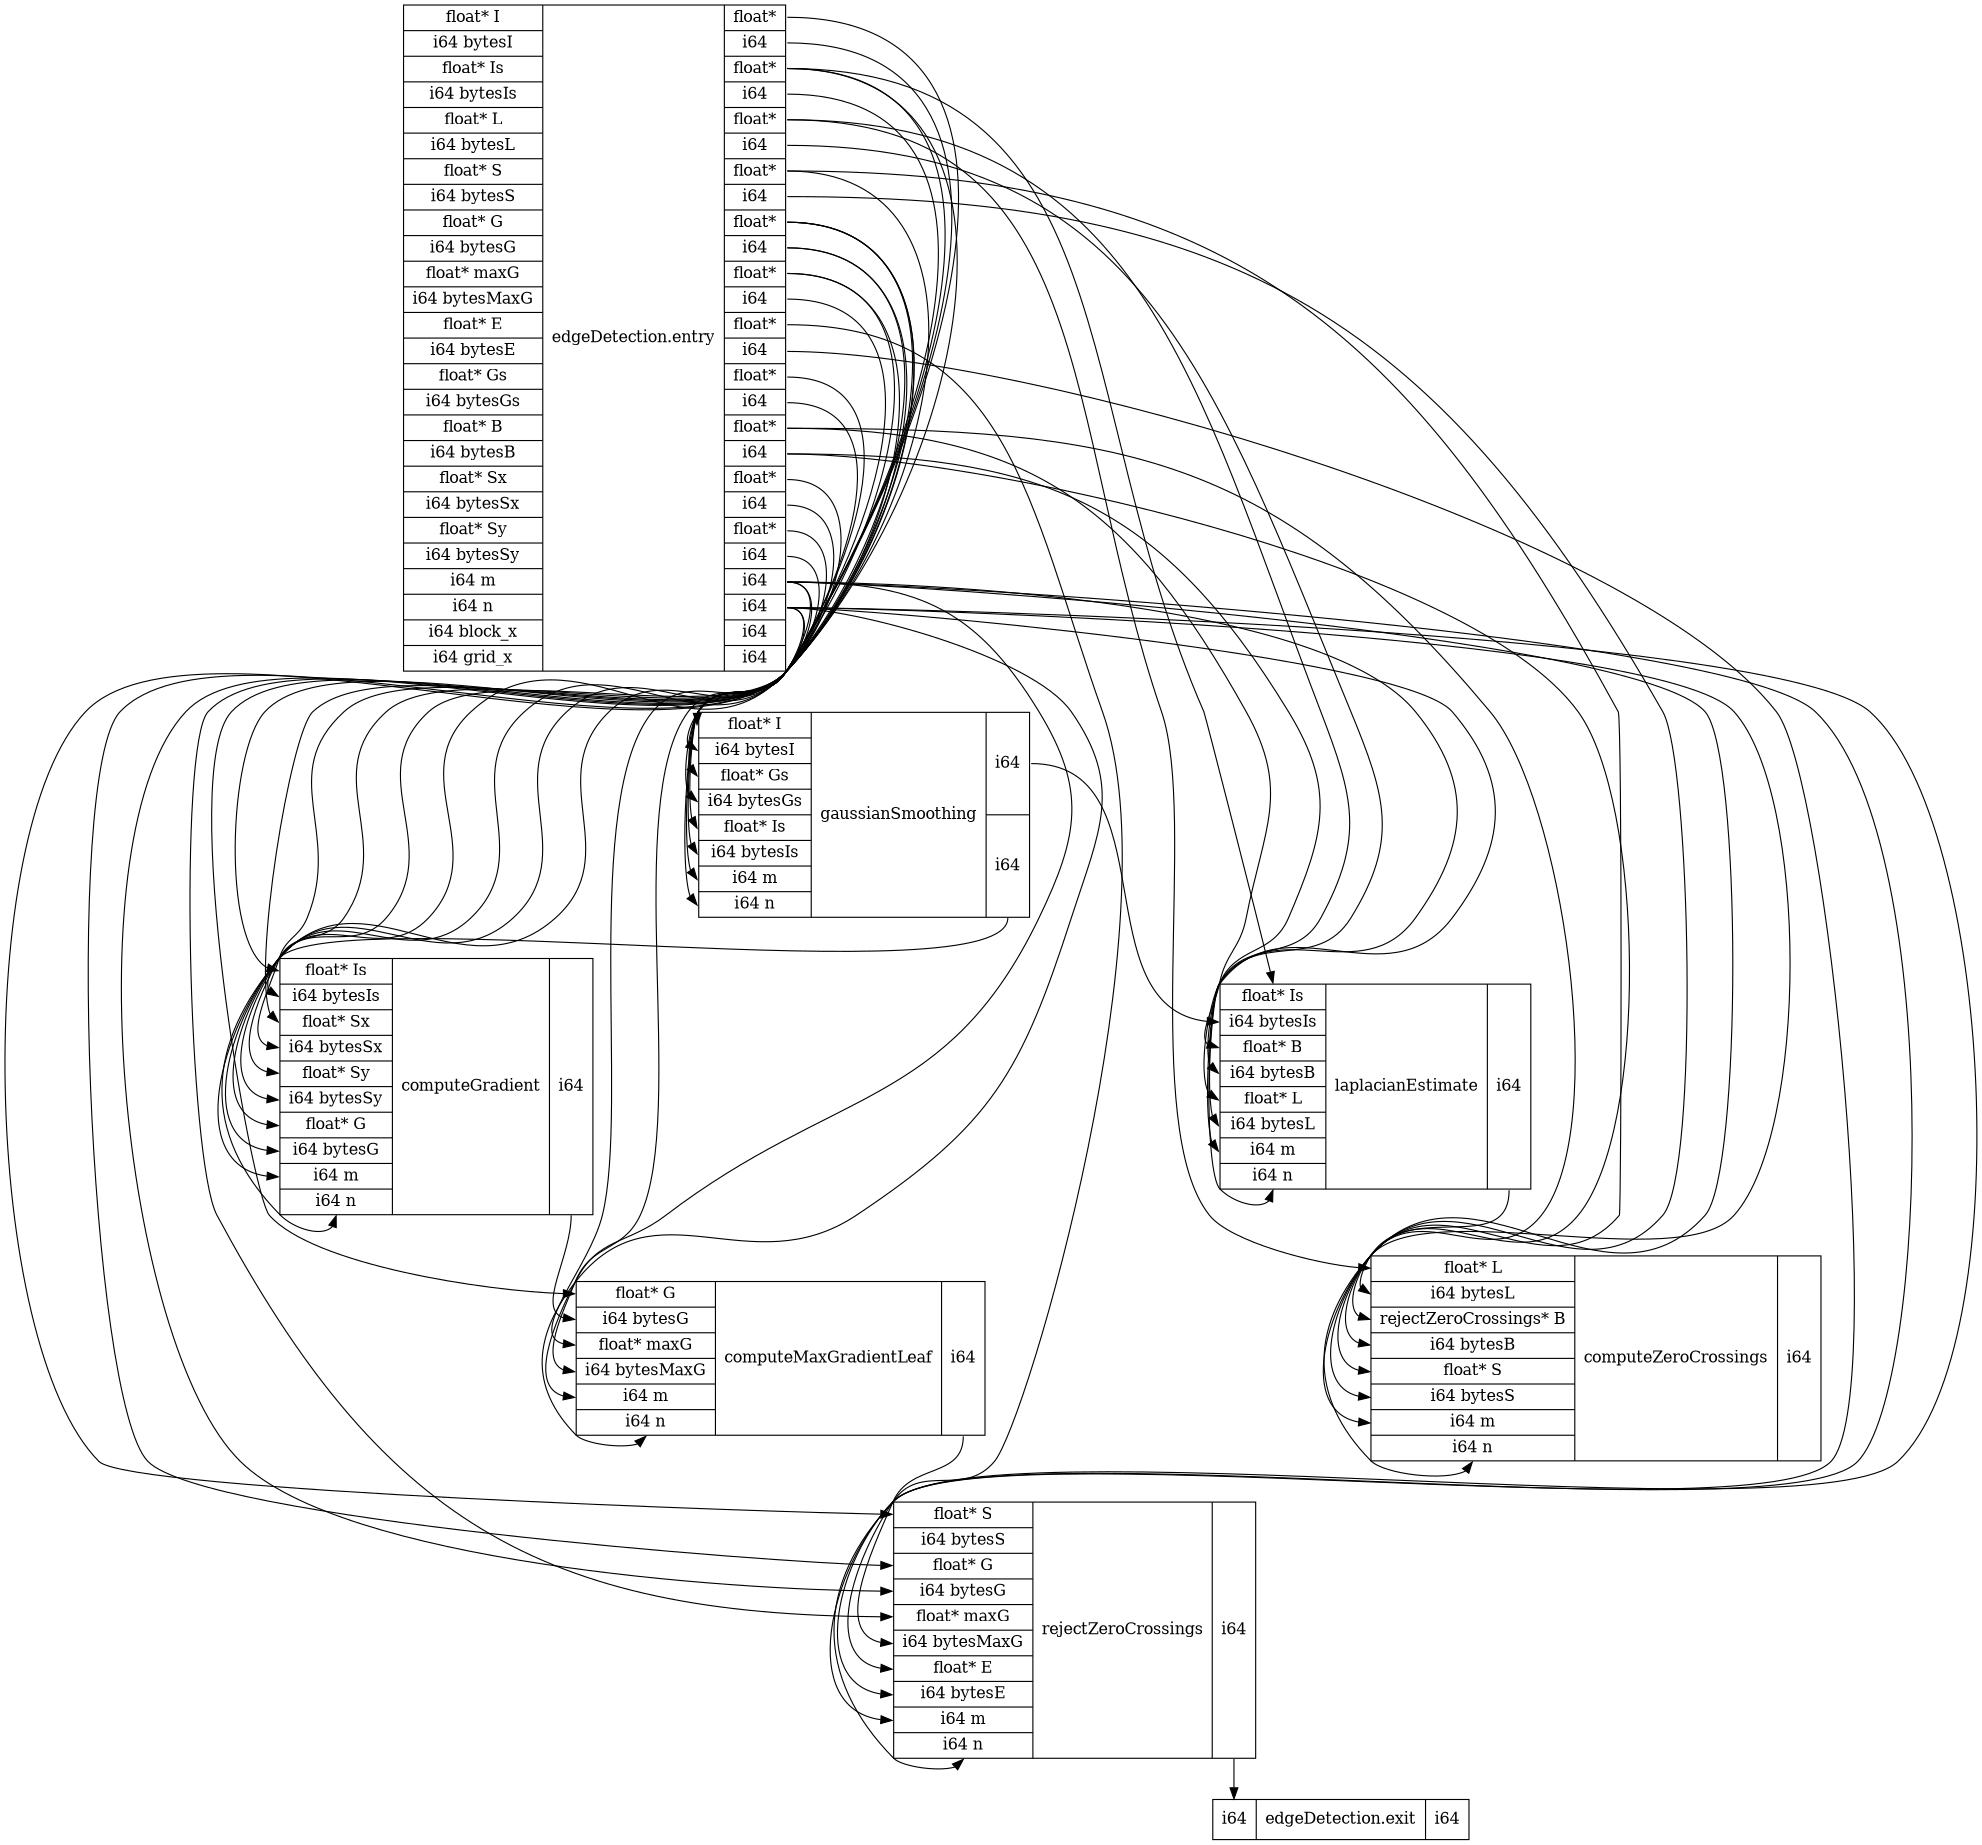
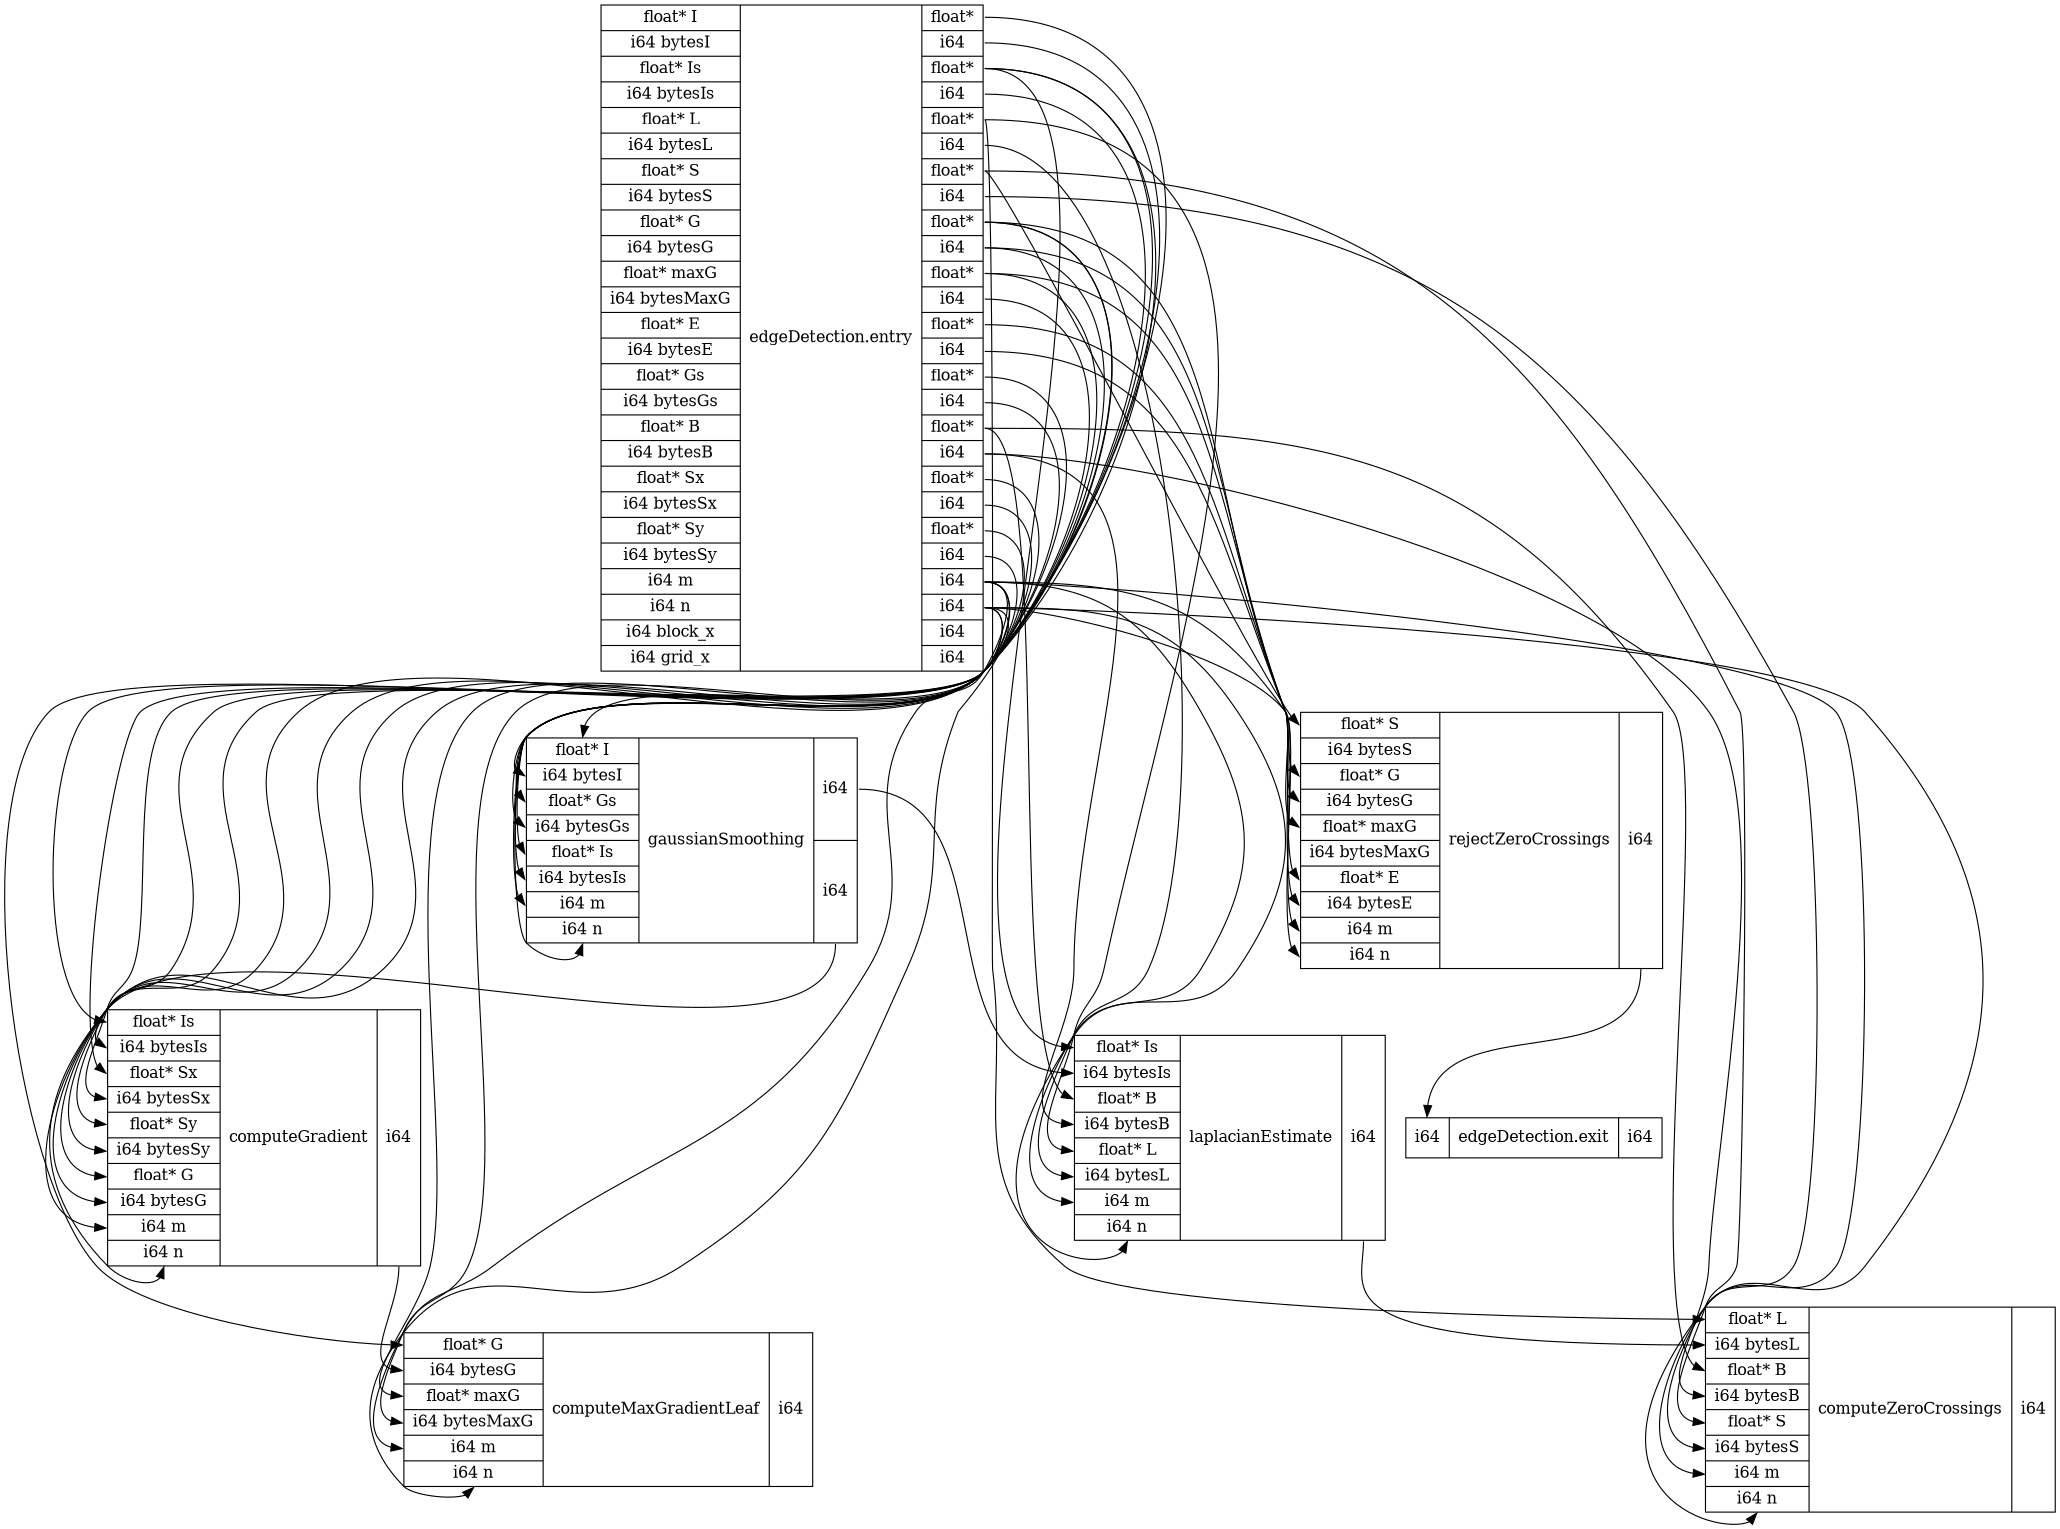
node "float* L": text "rejectZeroCrossings* B" -> "float* B"
edge "float* G" -> "float* S": removed
